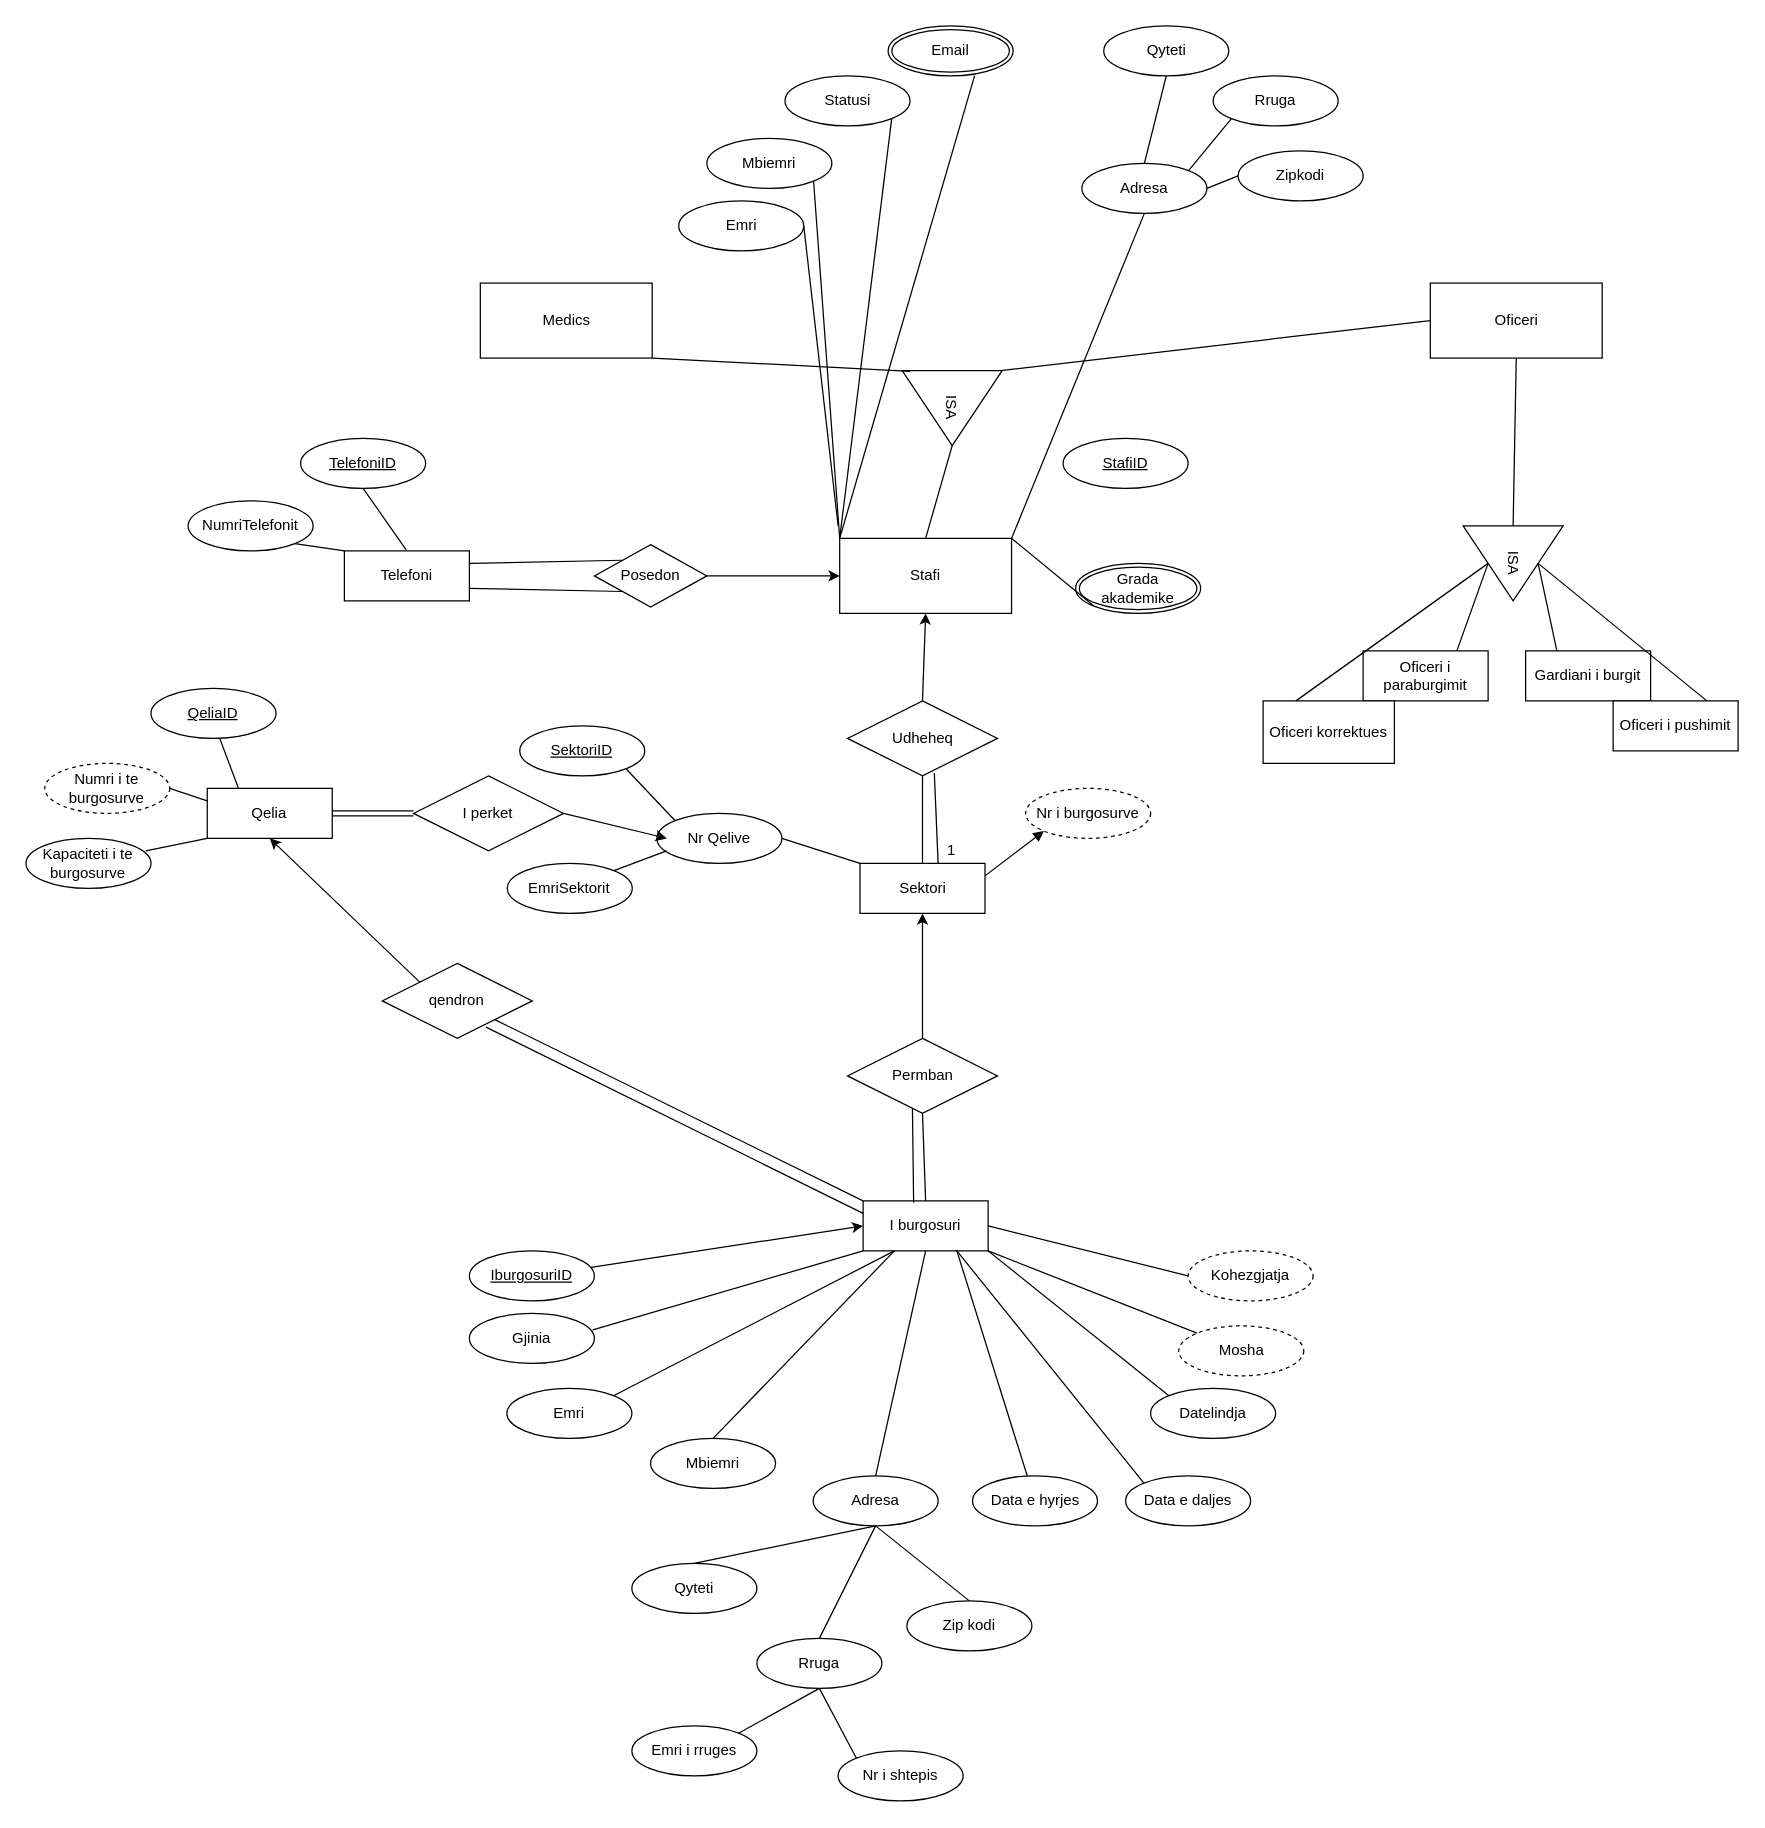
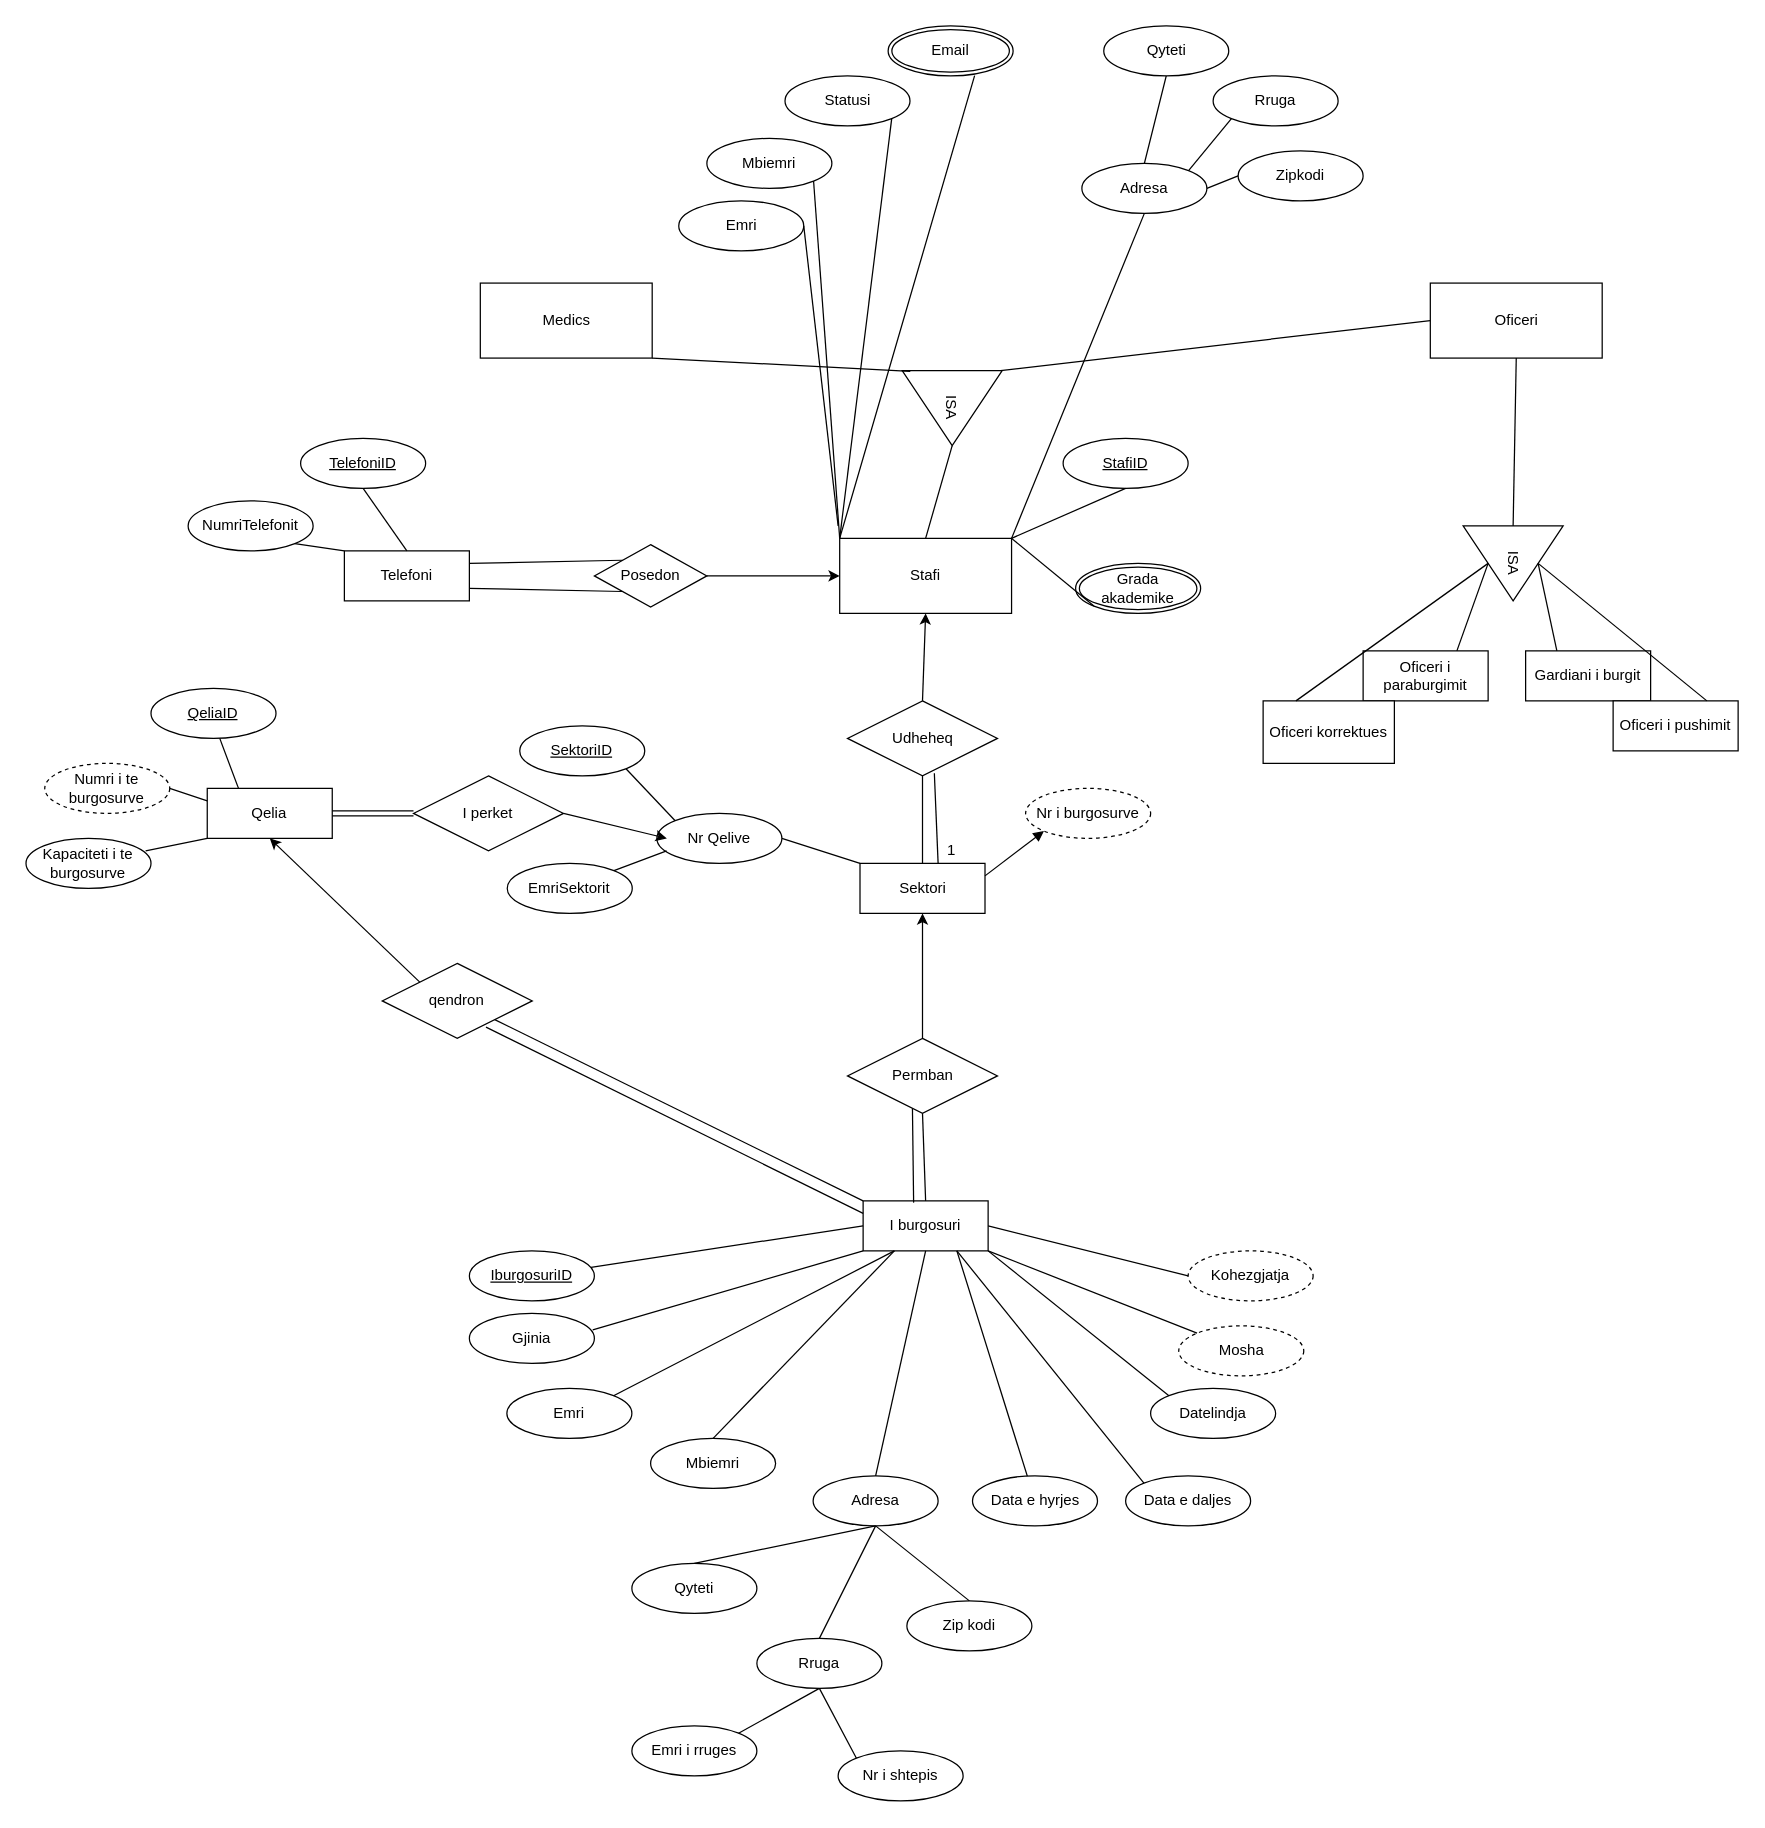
edge "StafiID" -- "Stafi": added
edge "IburgosuriID" -> "I burgosuri": arrowhead classic -> none
